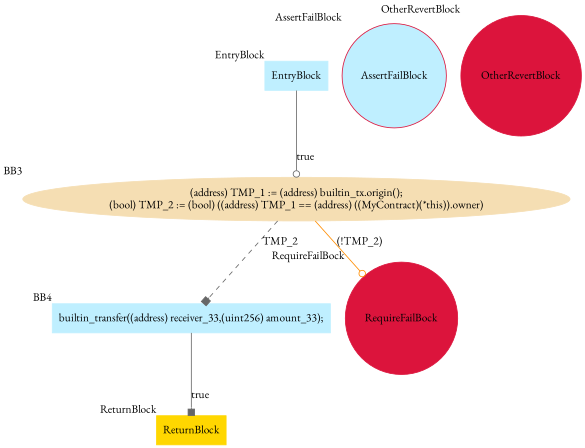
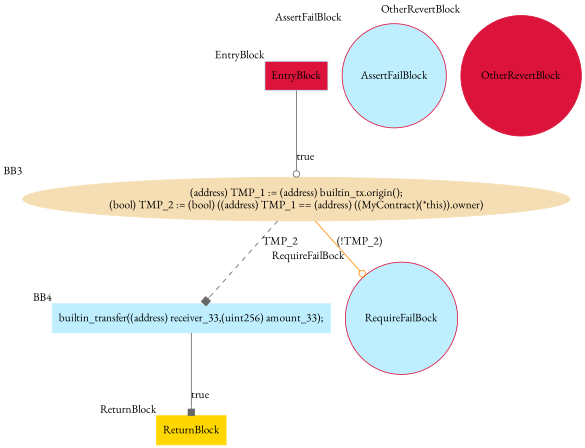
node "EntryBlock EntryBlock": fillcolor lightblue1 -> crimson
node "RequireFailBock RequireFailBock": fillcolor crimson -> lightblue1
